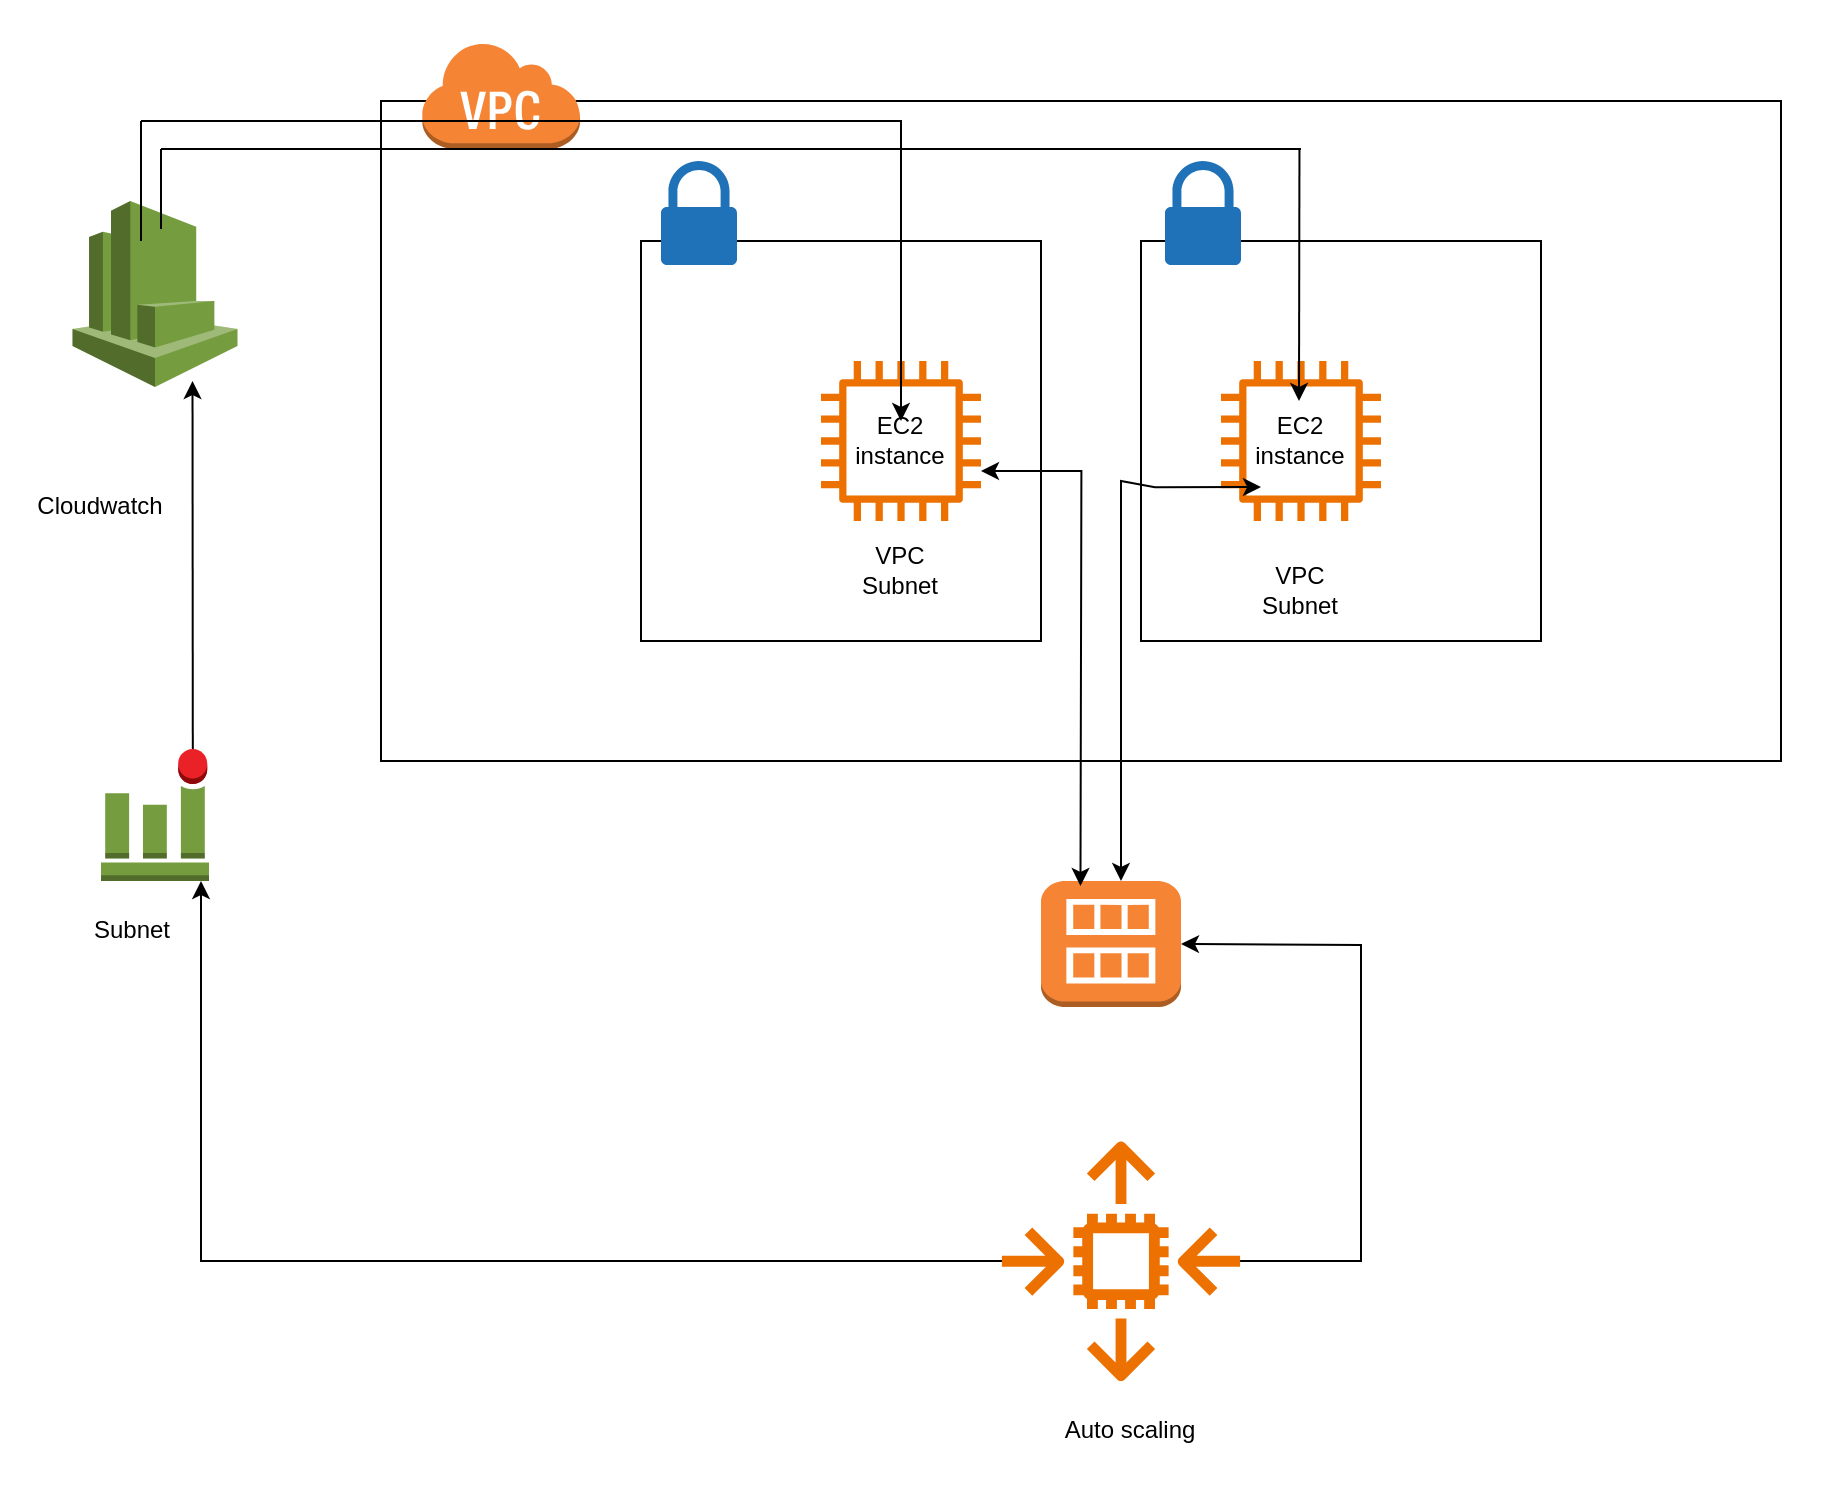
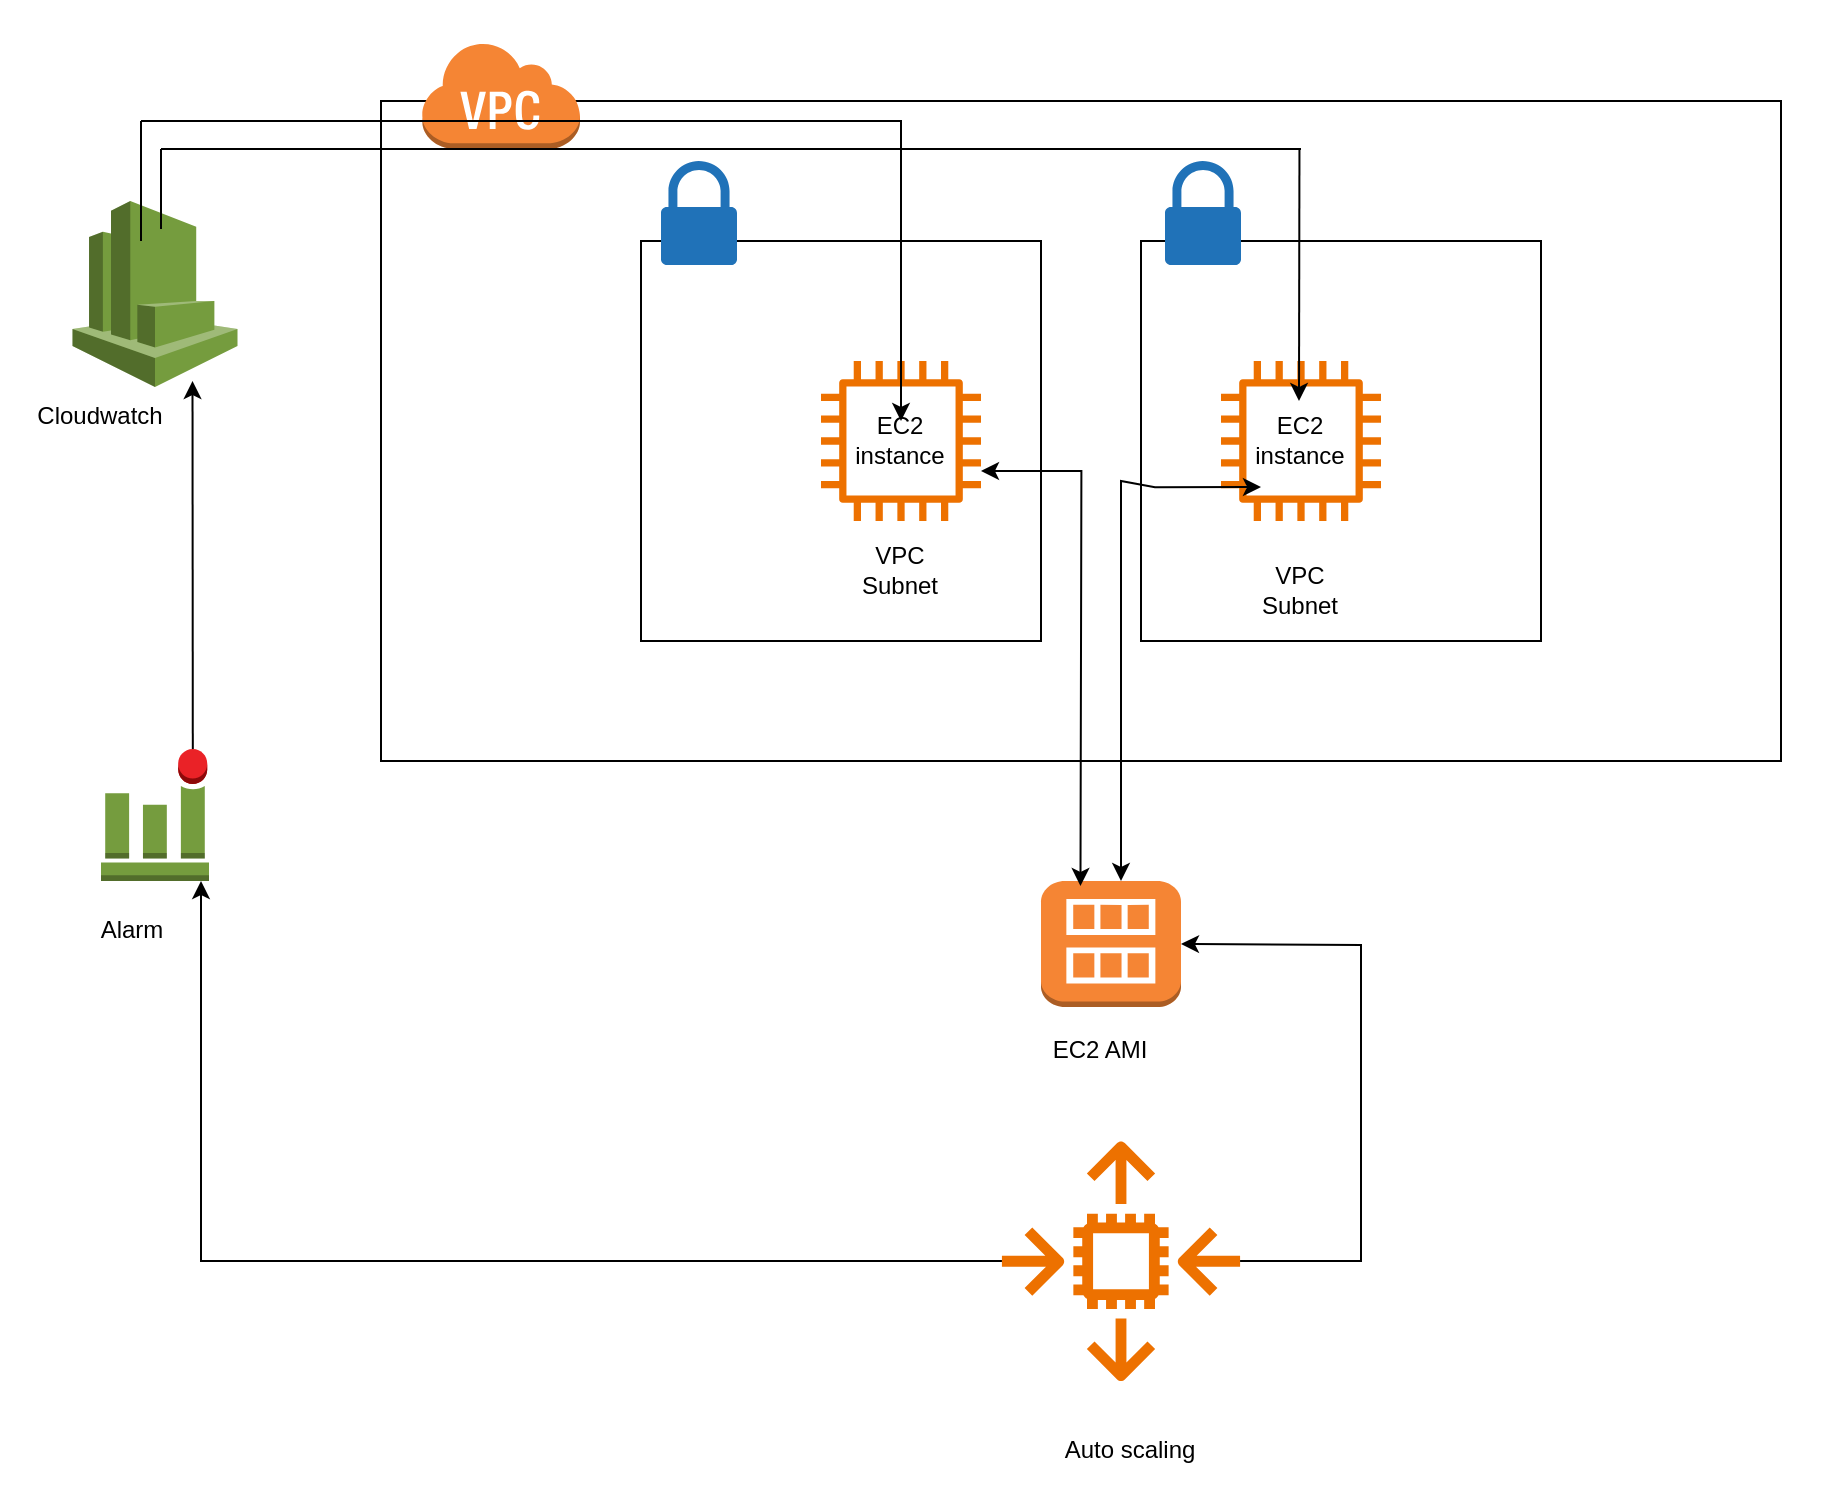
node "Cloudwatch": moved (101, 507) -> (101, 417)
node "Subnet": label "Subnet" -> "Alarm"
node "EC2 AMI": added
node "Auto scaling": moved (1131, 1431) -> (1131, 1451)
